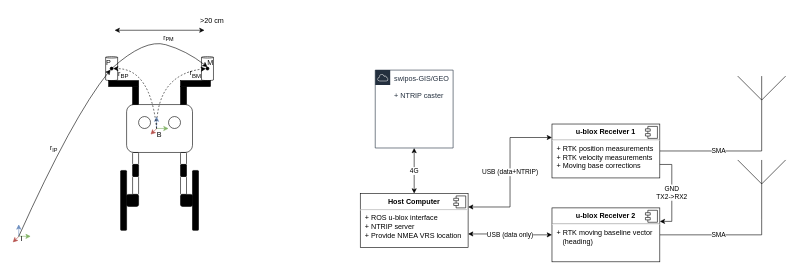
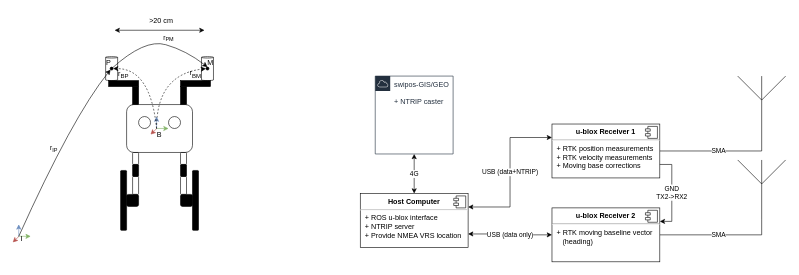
node ">20 cm": moved (212, 21) -> (161, 21)
node "swipos-GIS/GEO + NTRIP caster": moved (414, 109) -> (414, 115)
